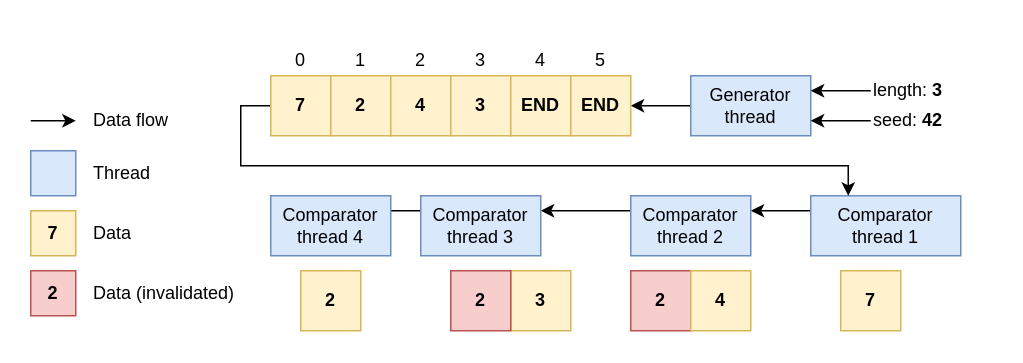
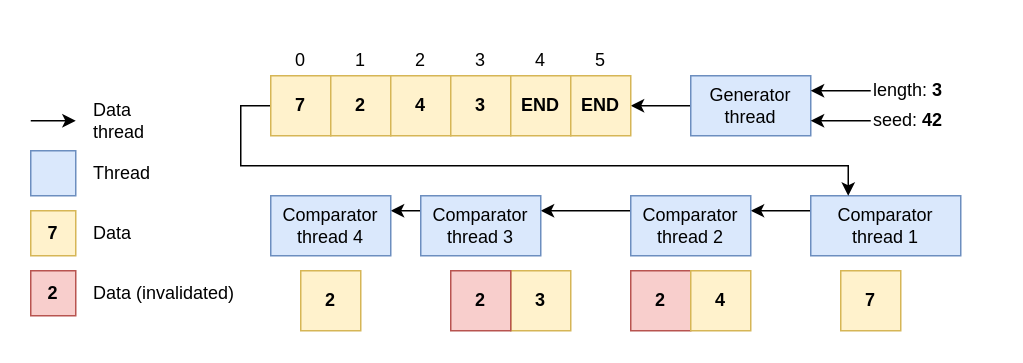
node "Data flow": label "Data flow" -> "Data thread"
edge "Comparator thread 4" -- "Comparator thread 3": arrowhead none -> classic
